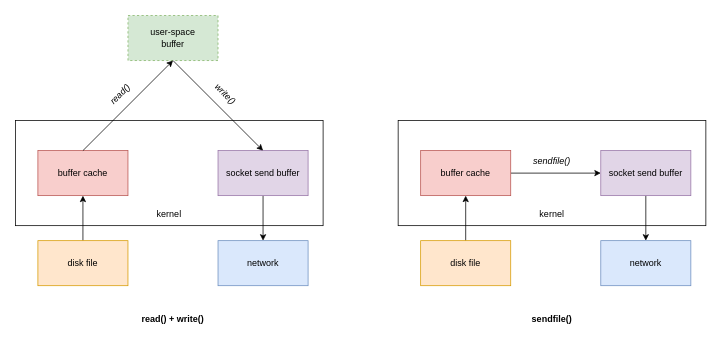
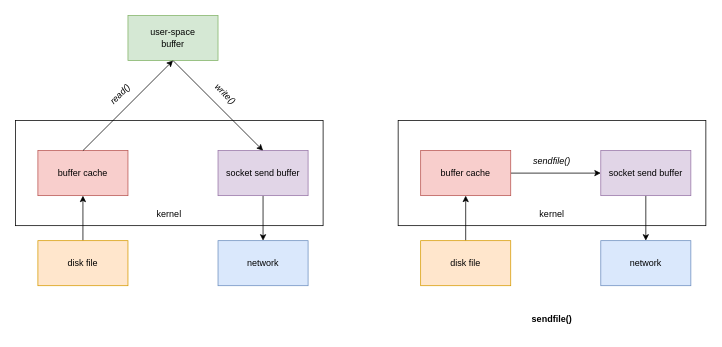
node "user-space buffer": style dashed -> solid
node "read() + write()": removed
